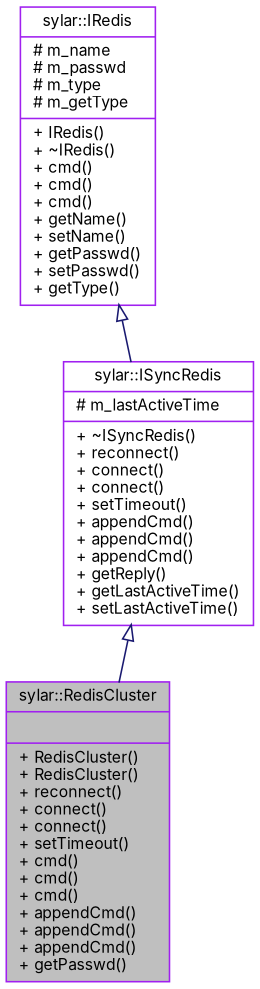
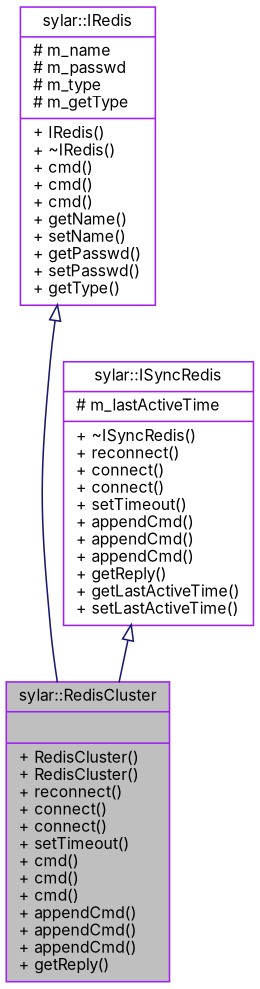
edge "sylar::ISyncRedis" -> "sylar::IRedis": now "sylar::RedisCluster" -> "sylar::IRedis"
node "sylar::RedisCluster": text "+ getPasswd()" -> "+ getReply()"
